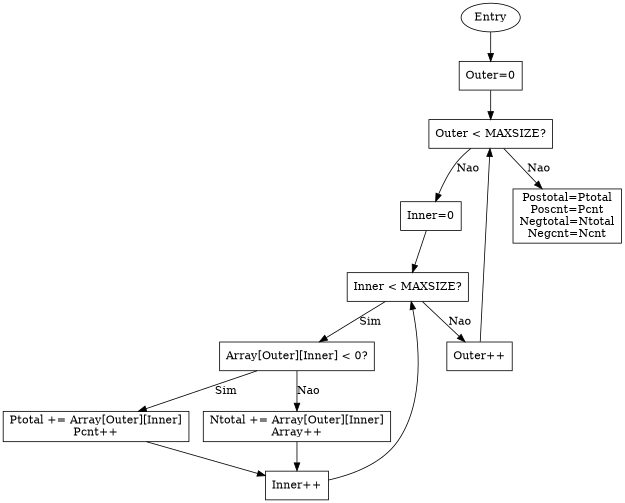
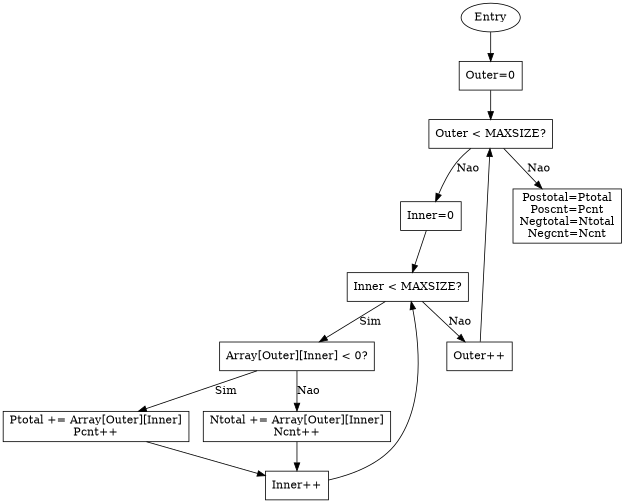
node "Ntotal += Array[Outer][Inner] Array++": label "Ntotal += Array[Outer][Inner] Array++" -> "Ntotal += Array[Outer][Inner] Ncnt++"
